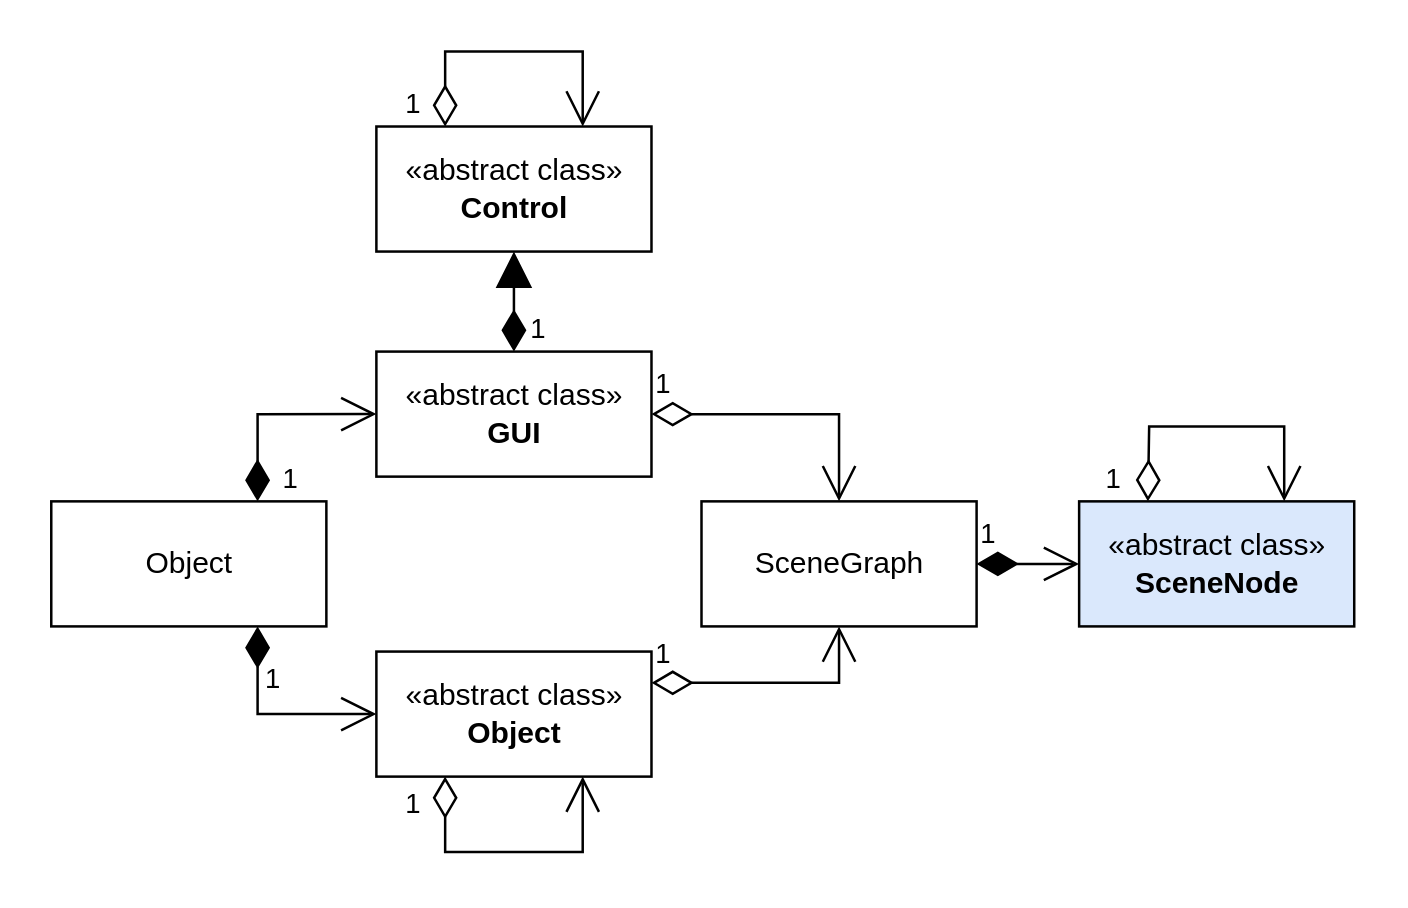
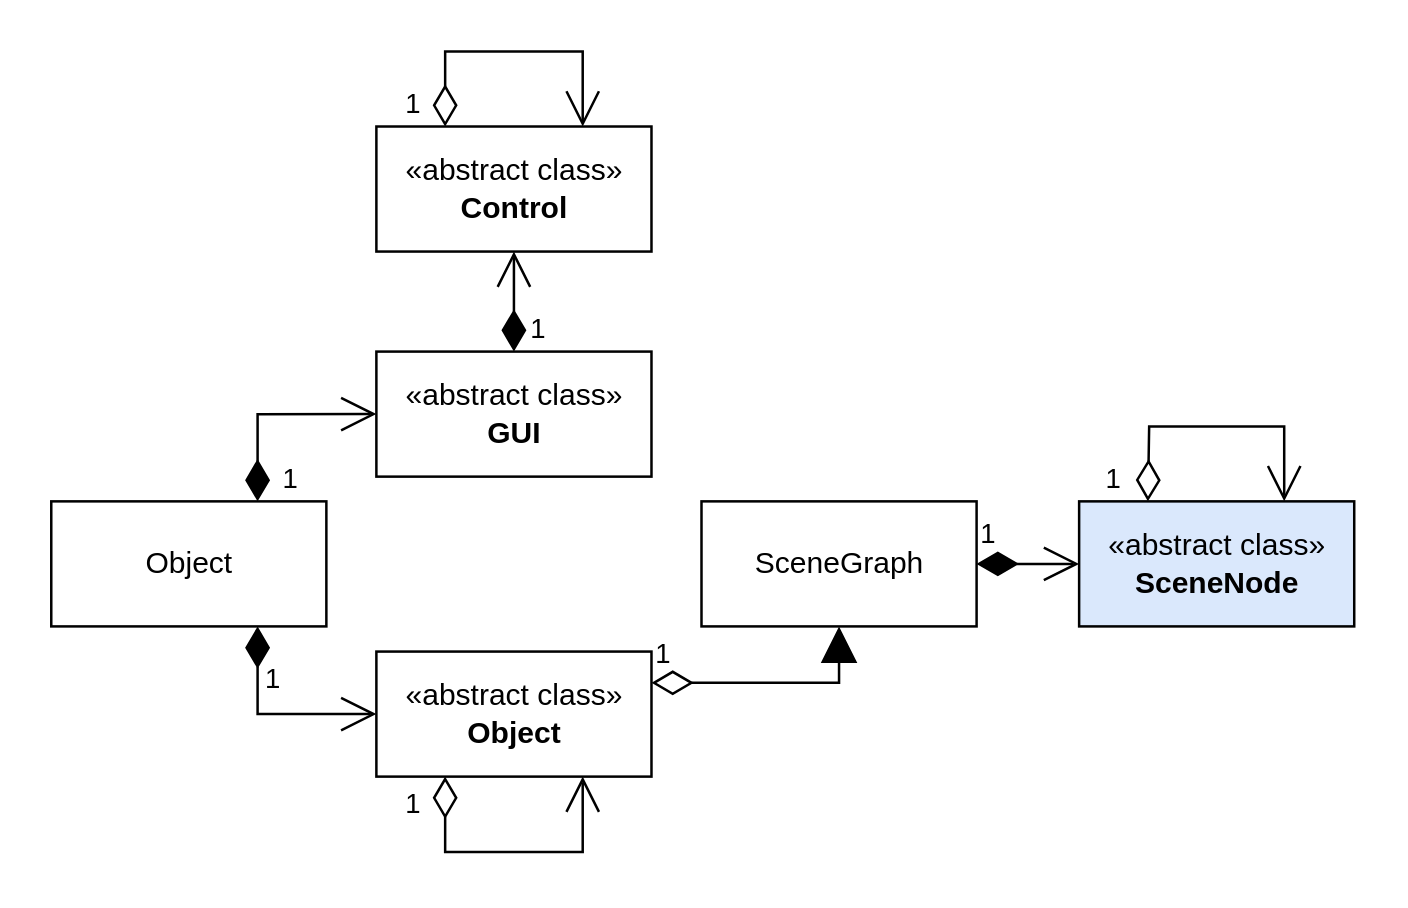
edge "«abstract class» Control" -- "«abstract class» GUI": arrowhead block -> open
edge "«abstract class» GUI" -- "SceneGraph": removed, label "1"
edge "SceneGraph" -- "«abstract class» Object": arrowhead open -> block
